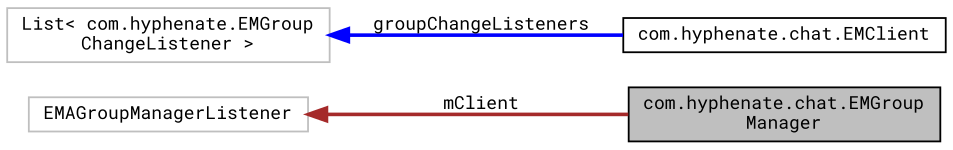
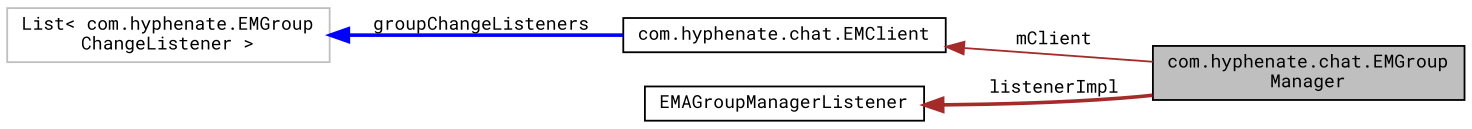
edge "com.hyphenate.chat.EMGroup Manager" -> "com.hyphenate.chat.EMClient": added, label "mClient"
edge "com.hyphenate.chat.EMGroup Manager" -> "EMAGroupManagerListener": label " mClient" -> " listenerImpl"
node "EMAGroupManagerListener": color grey75 -> black
